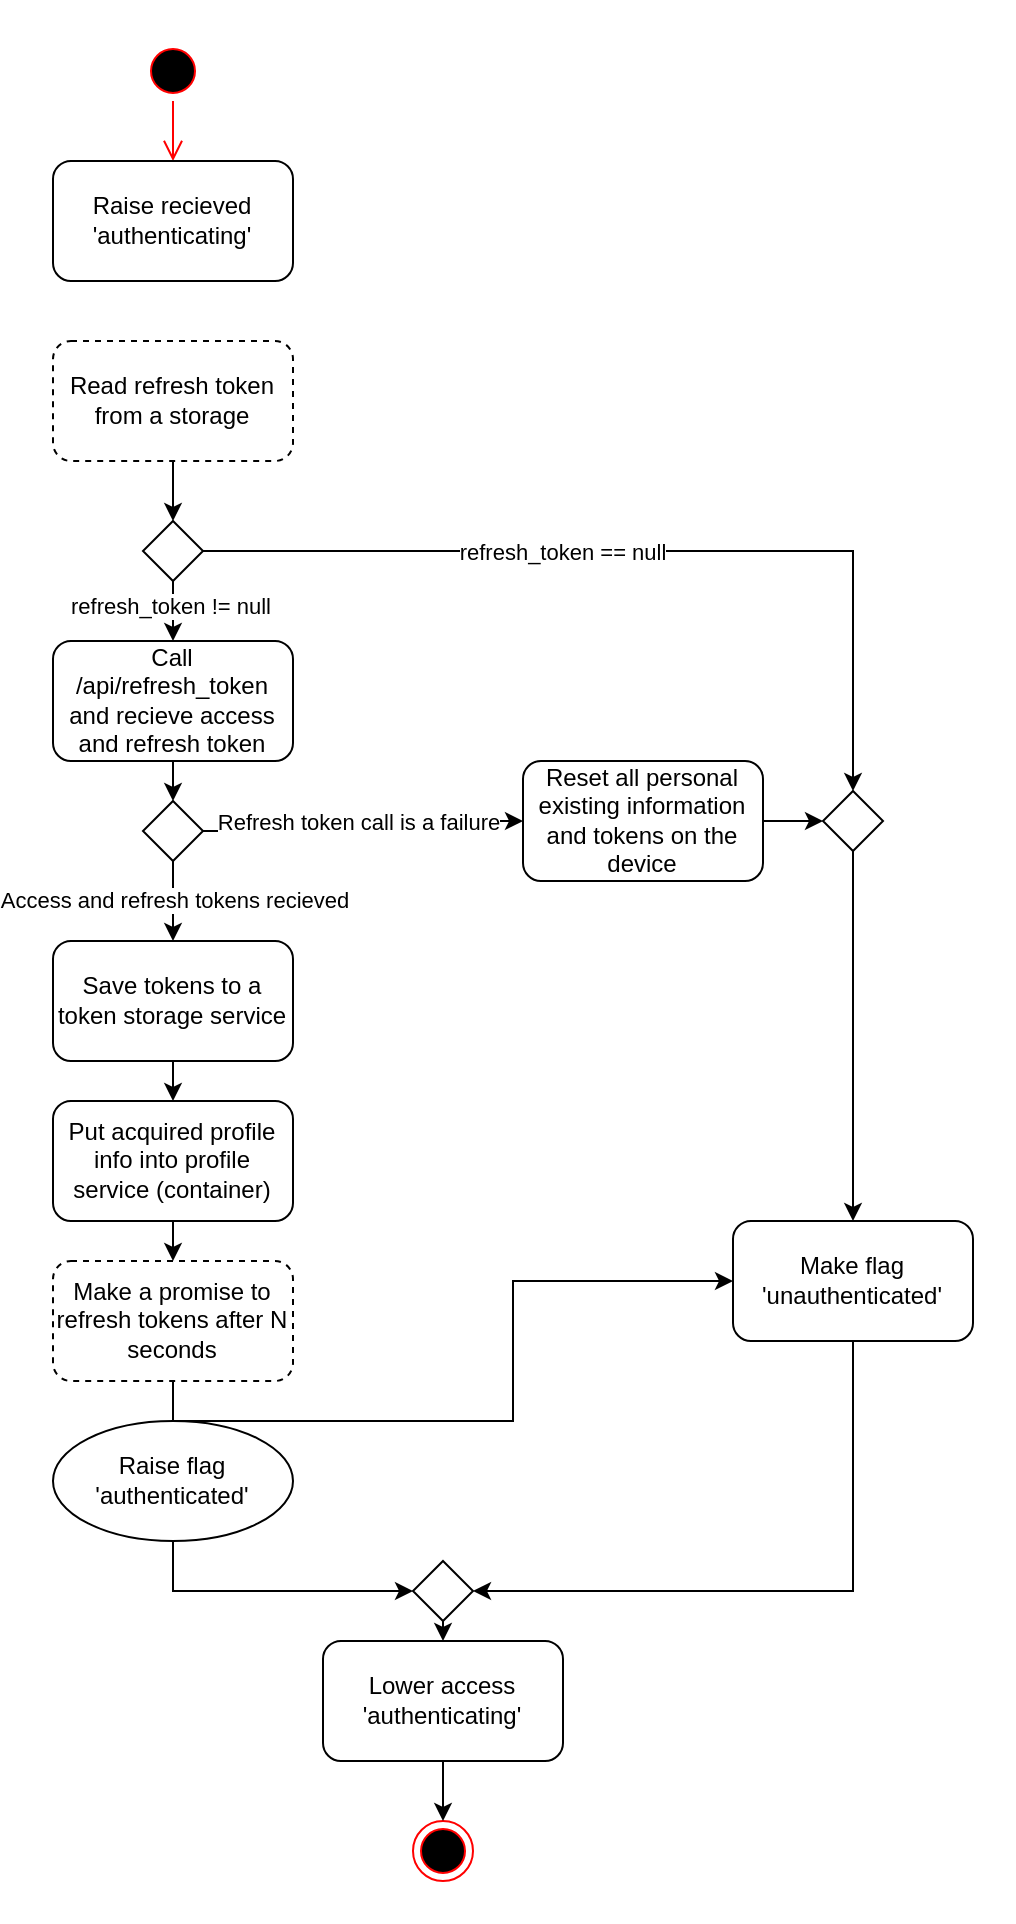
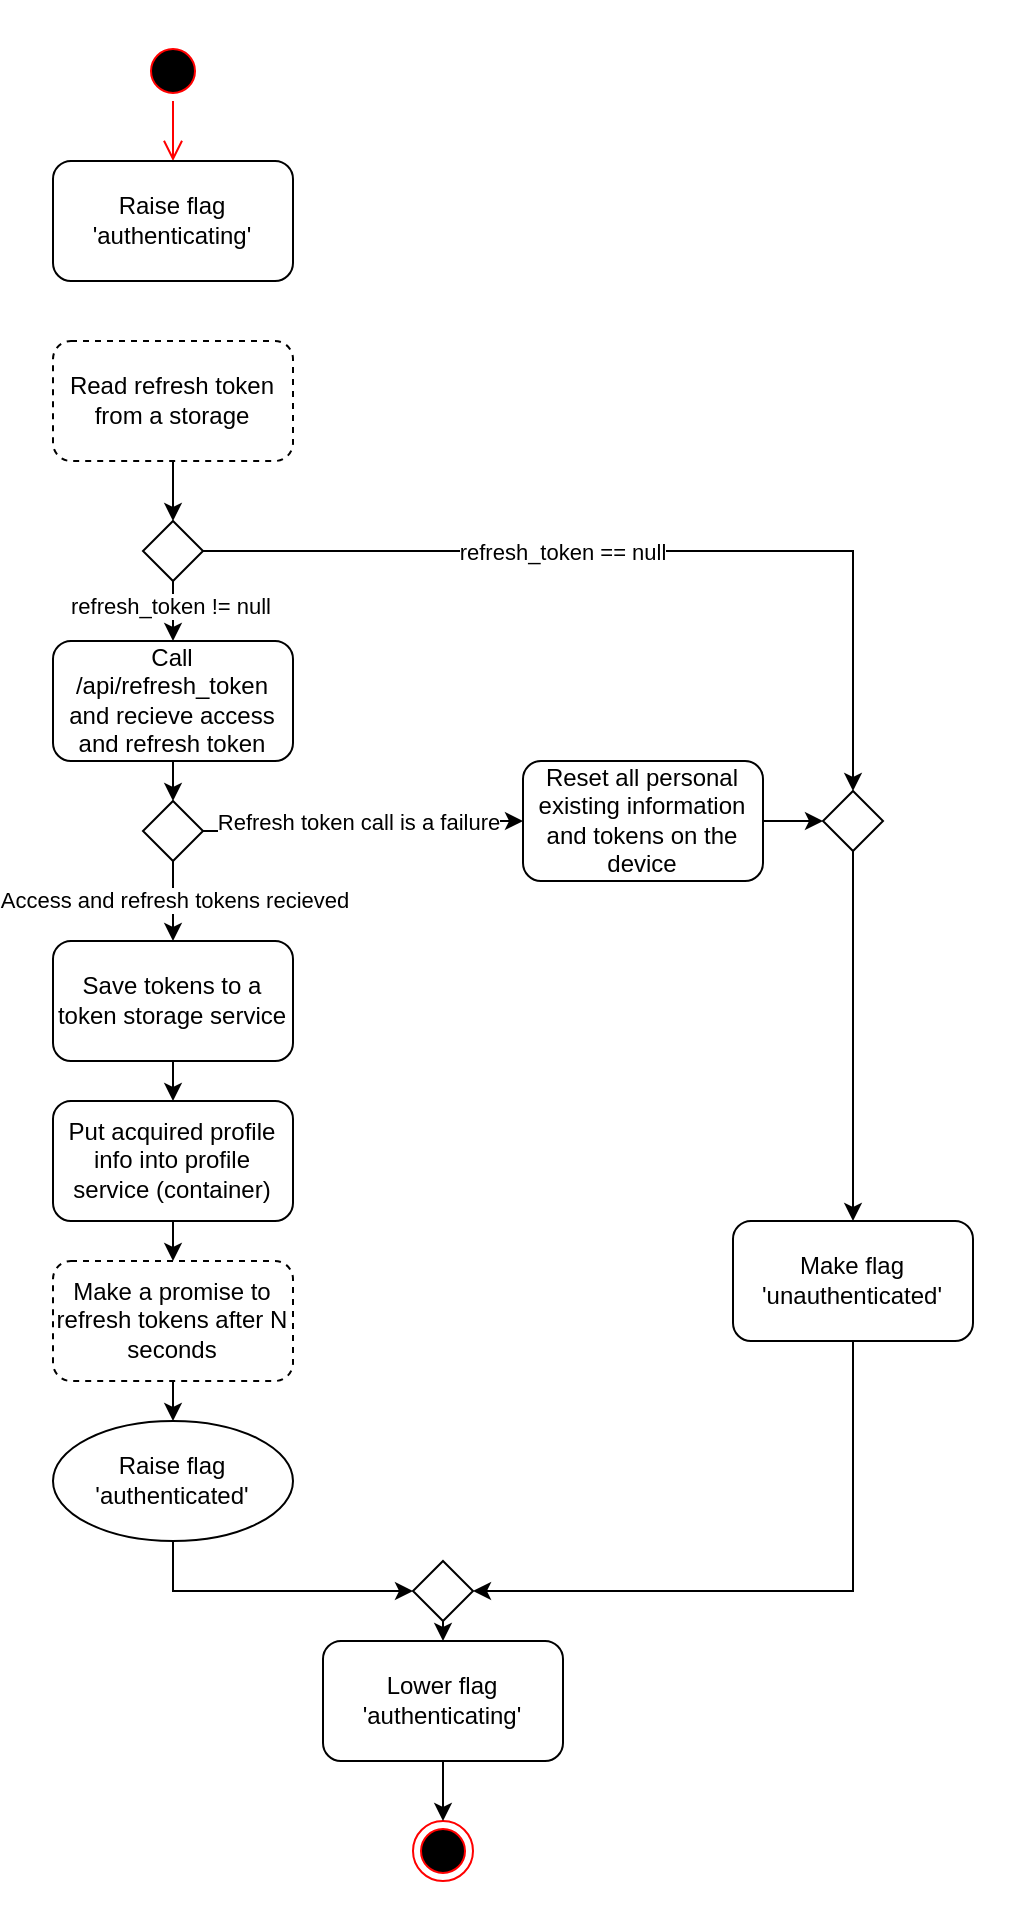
node "Raise recieved 'authenticating'": label "Raise recieved 'authenticating'" -> "Raise flag 'authenticating'"
edge "Make a promise to refresh tokens after N seconds" -> "Make flag 'unauthenticated'": now "Make a promise to refresh tokens after N seconds" -> "Raise flag 'authenticated'"
node "Lower access 'authenticating'": label "Lower access 'authenticating'" -> "Lower flag 'authenticating'"
